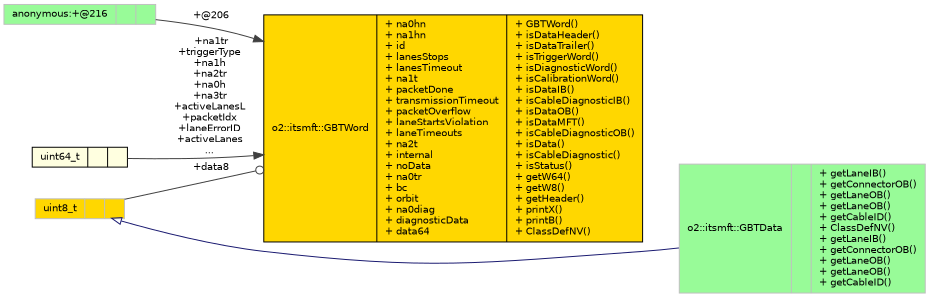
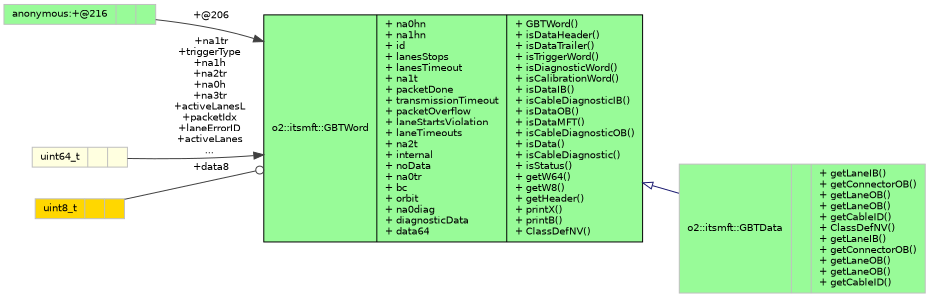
node "o2::itsmft::GBTWord": fillcolor gold -> palegreen
node "uint64_t": color black -> grey75
edge "o2::itsmft::GBTData" -> "uint8_t": now "o2::itsmft::GBTData" -> "o2::itsmft::GBTWord"
